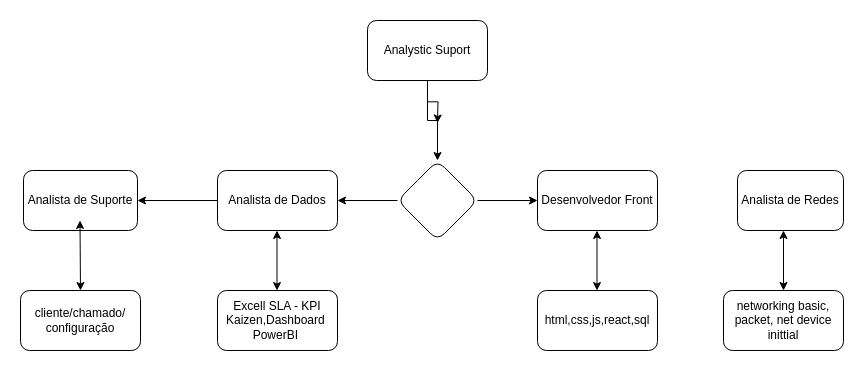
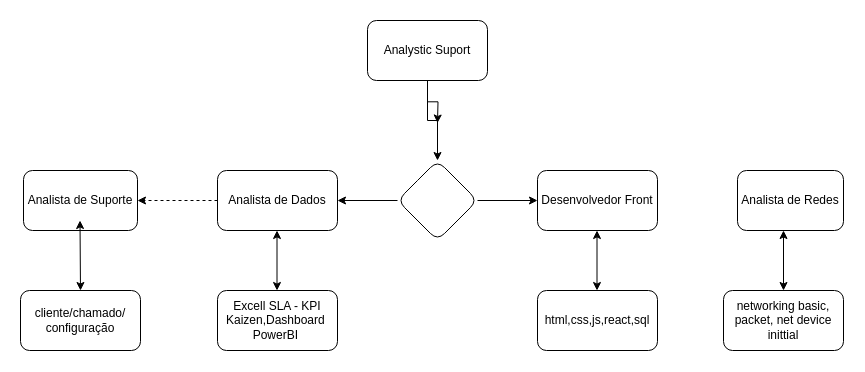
edge "Analista de Dados" -> "Analista de Suporte": style solid -> dashed
